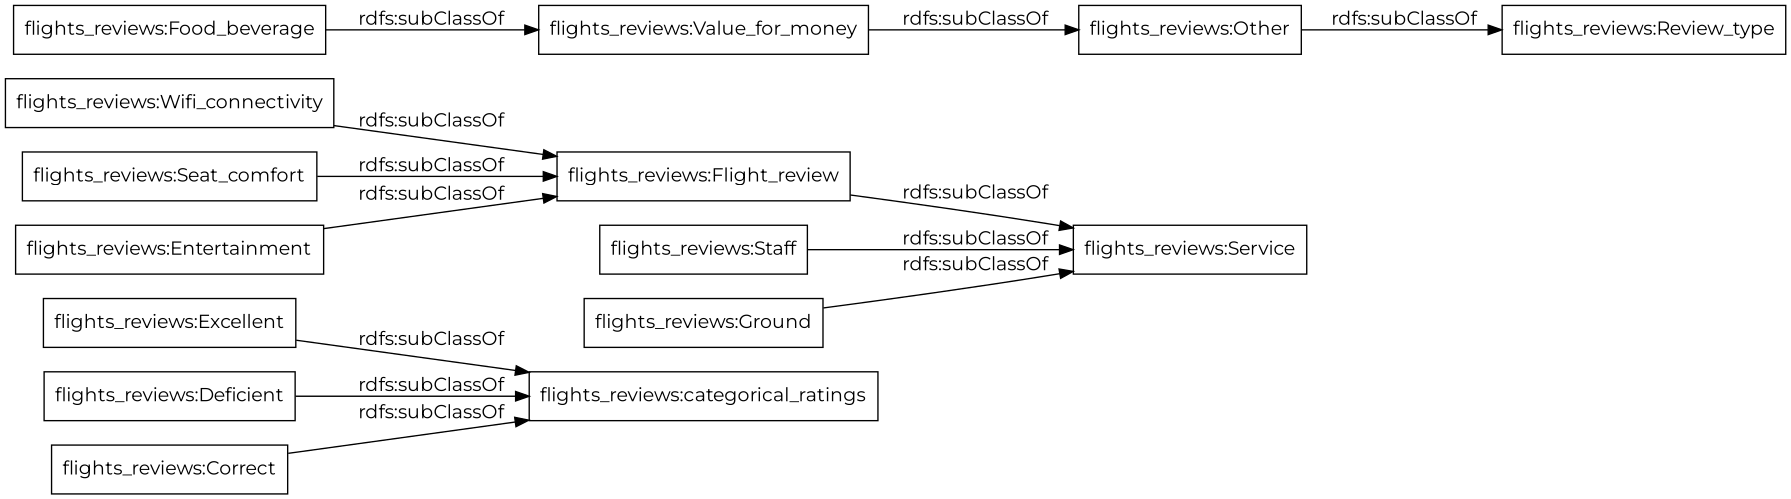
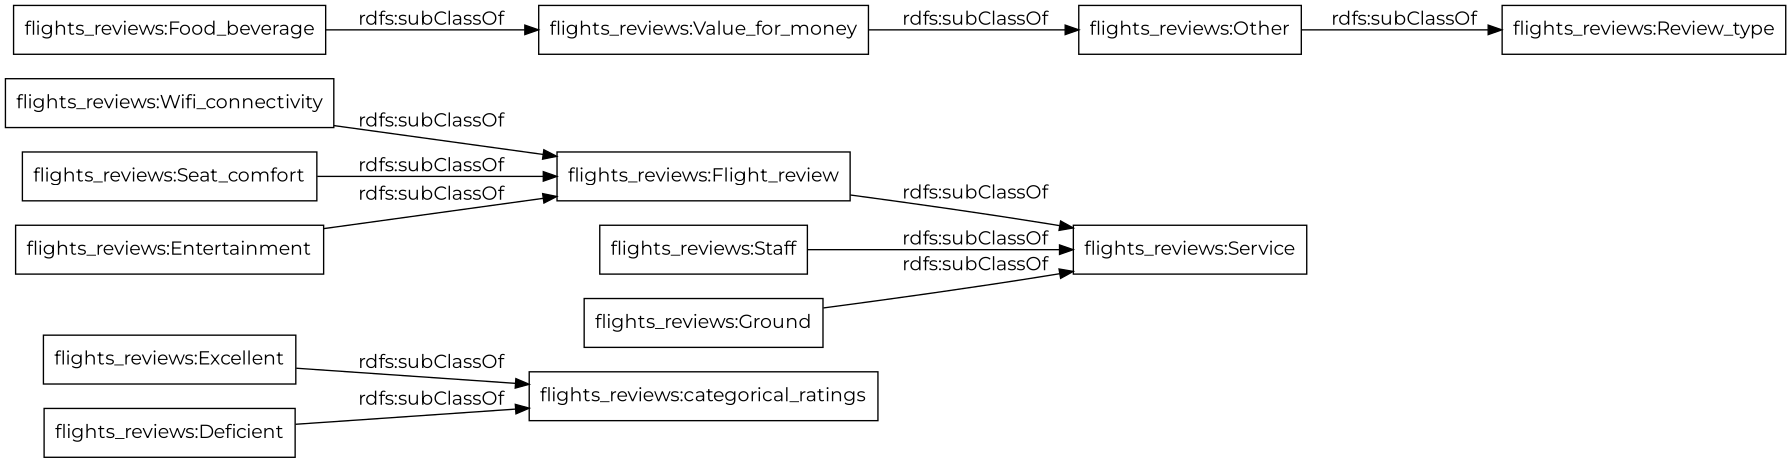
node "flights_reviews:Correct": removed
